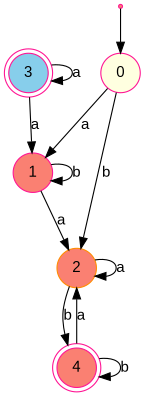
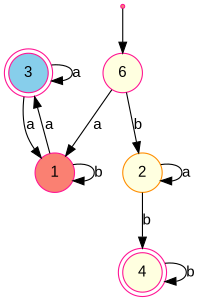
node "0": label "0" -> "6"
edge "1" -> "2": now "1" -> "3"
node "2": fillcolor salmon -> lightyellow
edge "4" -> "2": removed, label "a"
node "4": fillcolor salmon -> lightyellow
